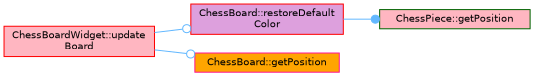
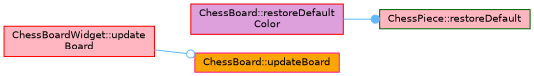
node "ChessPiece::getPosition": label "ChessPiece::getPosition" -> "ChessPiece::restoreDefault"
edge "ChessBoardWidget::update Board" -> "ChessBoard::restoreDefault Color": removed
node "ChessBoard::getPosition": label "ChessBoard::getPosition" -> "ChessBoard::updateBoard"
